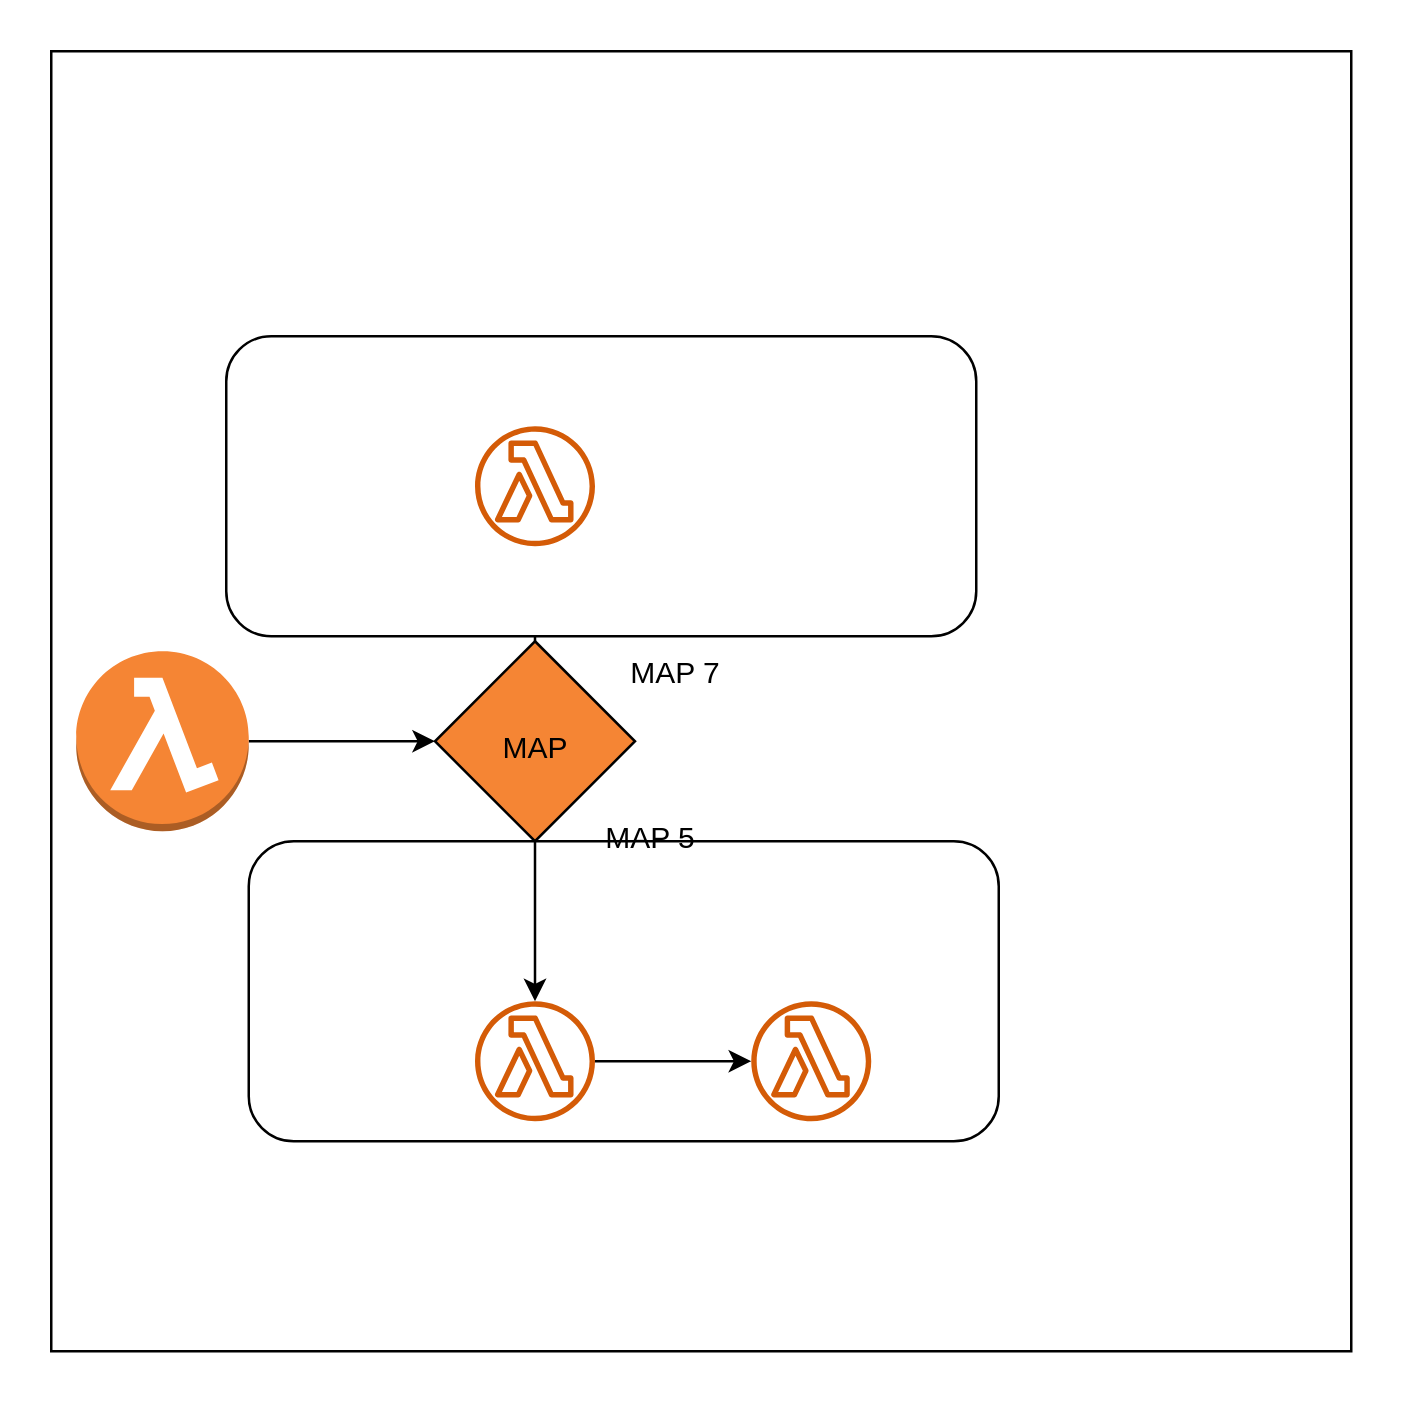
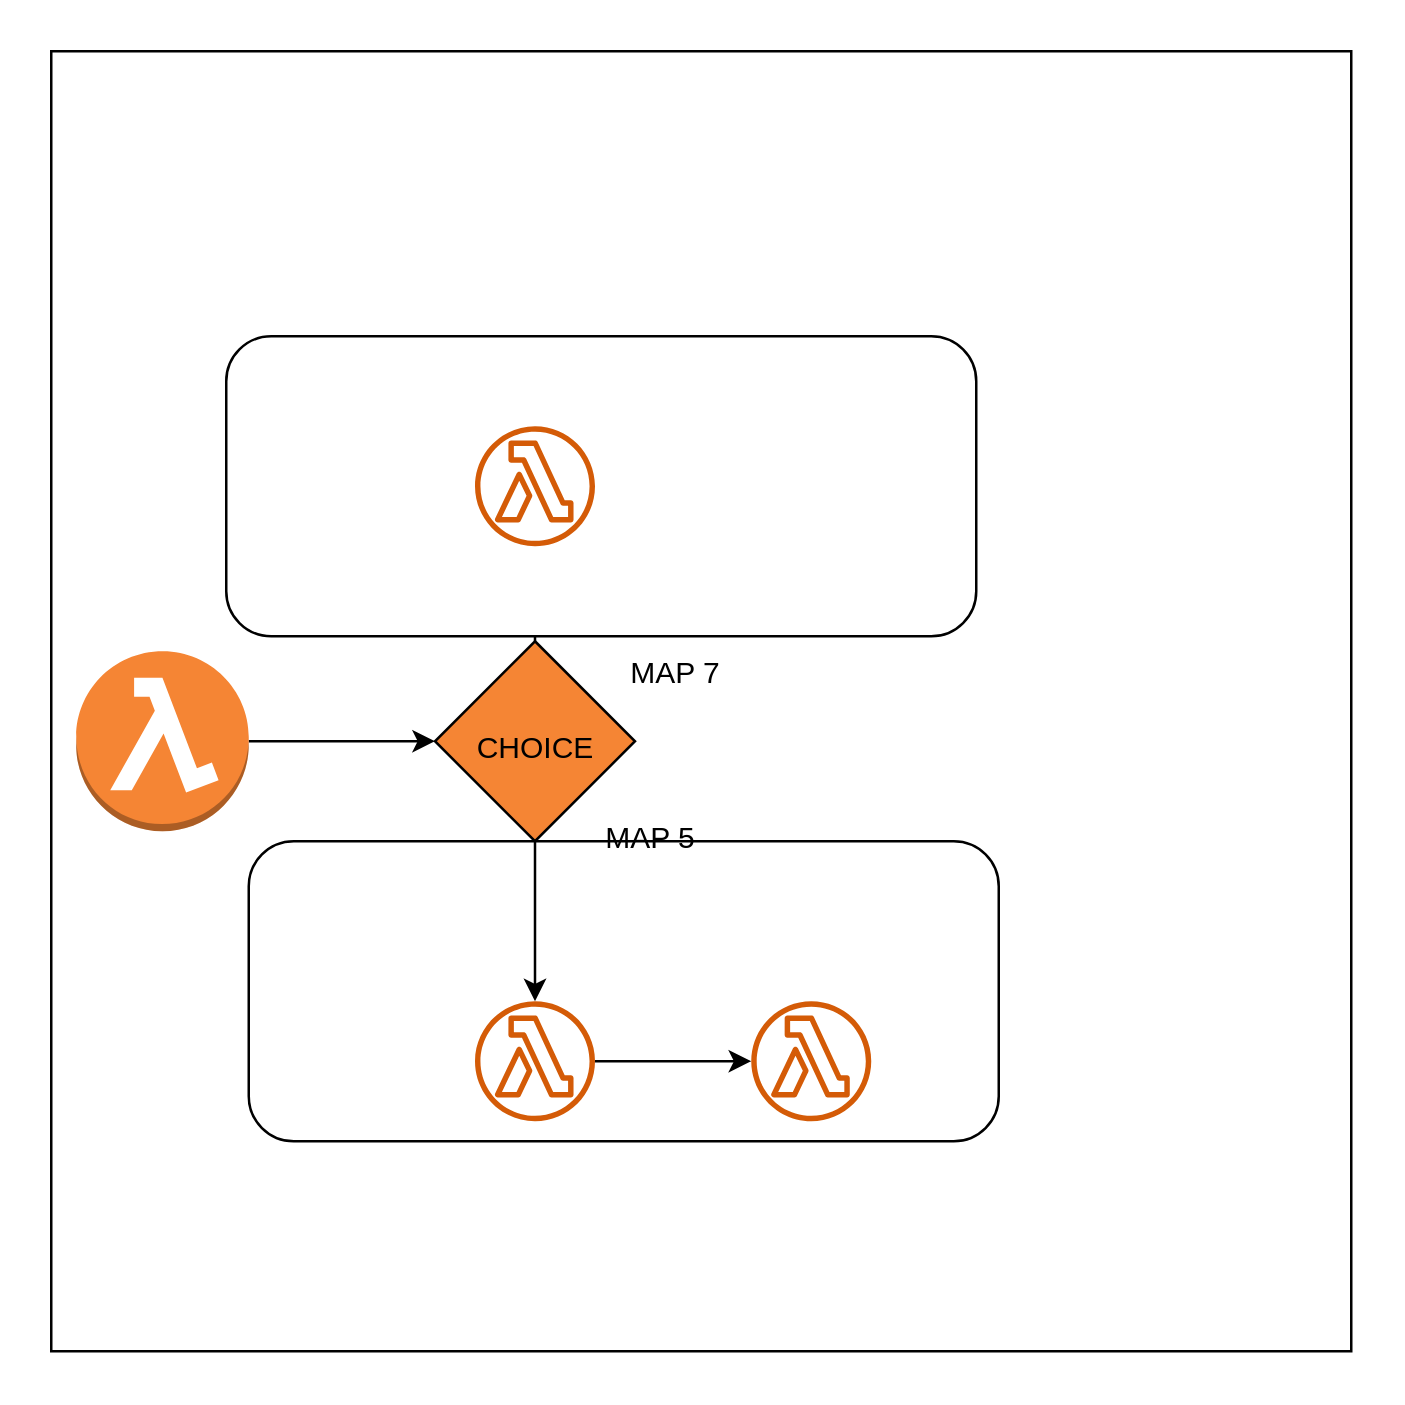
node "MAP": label "MAP" -> "CHOICE"
